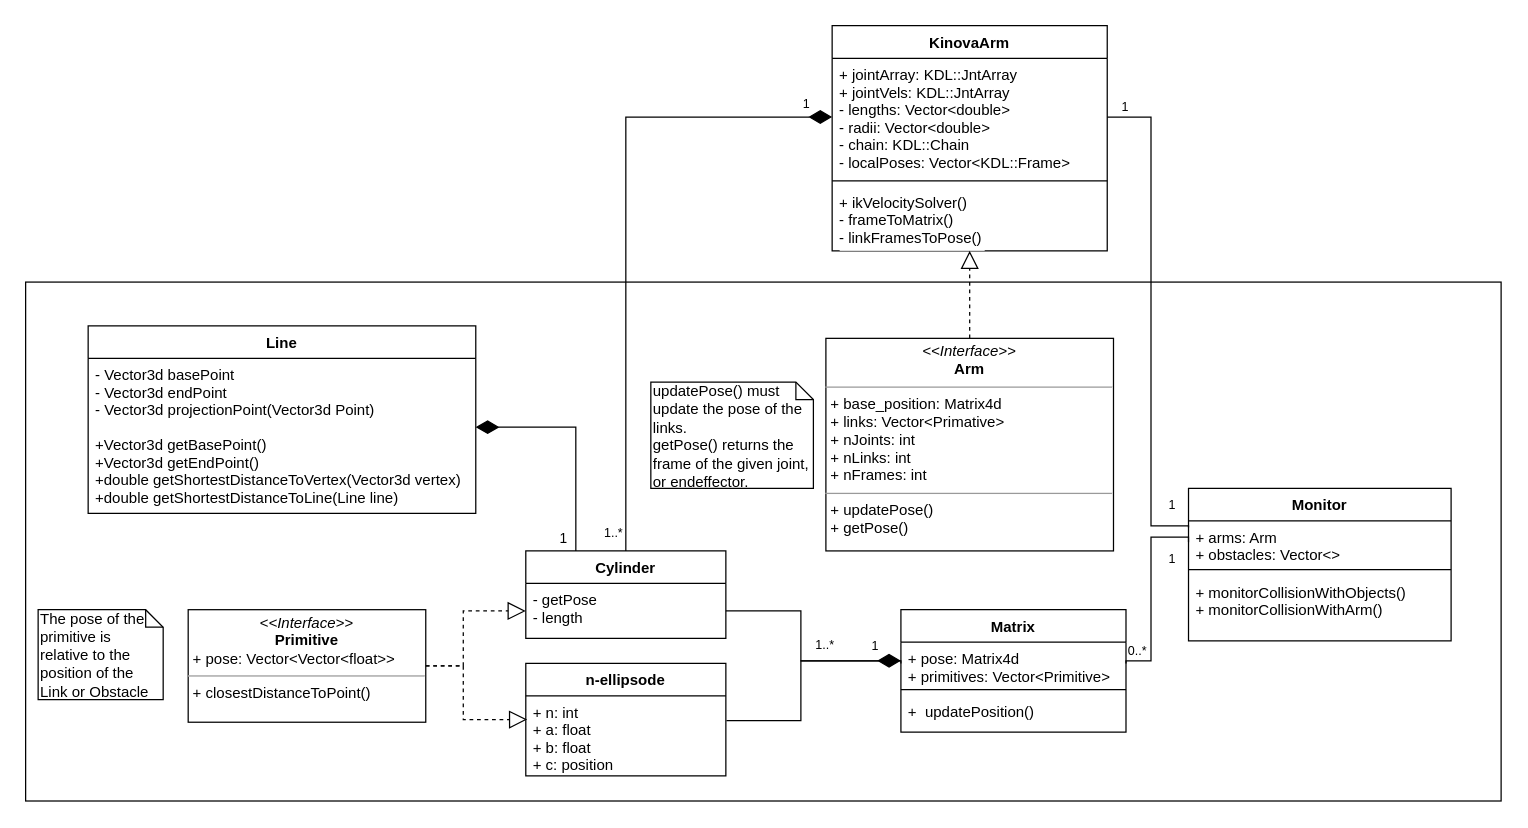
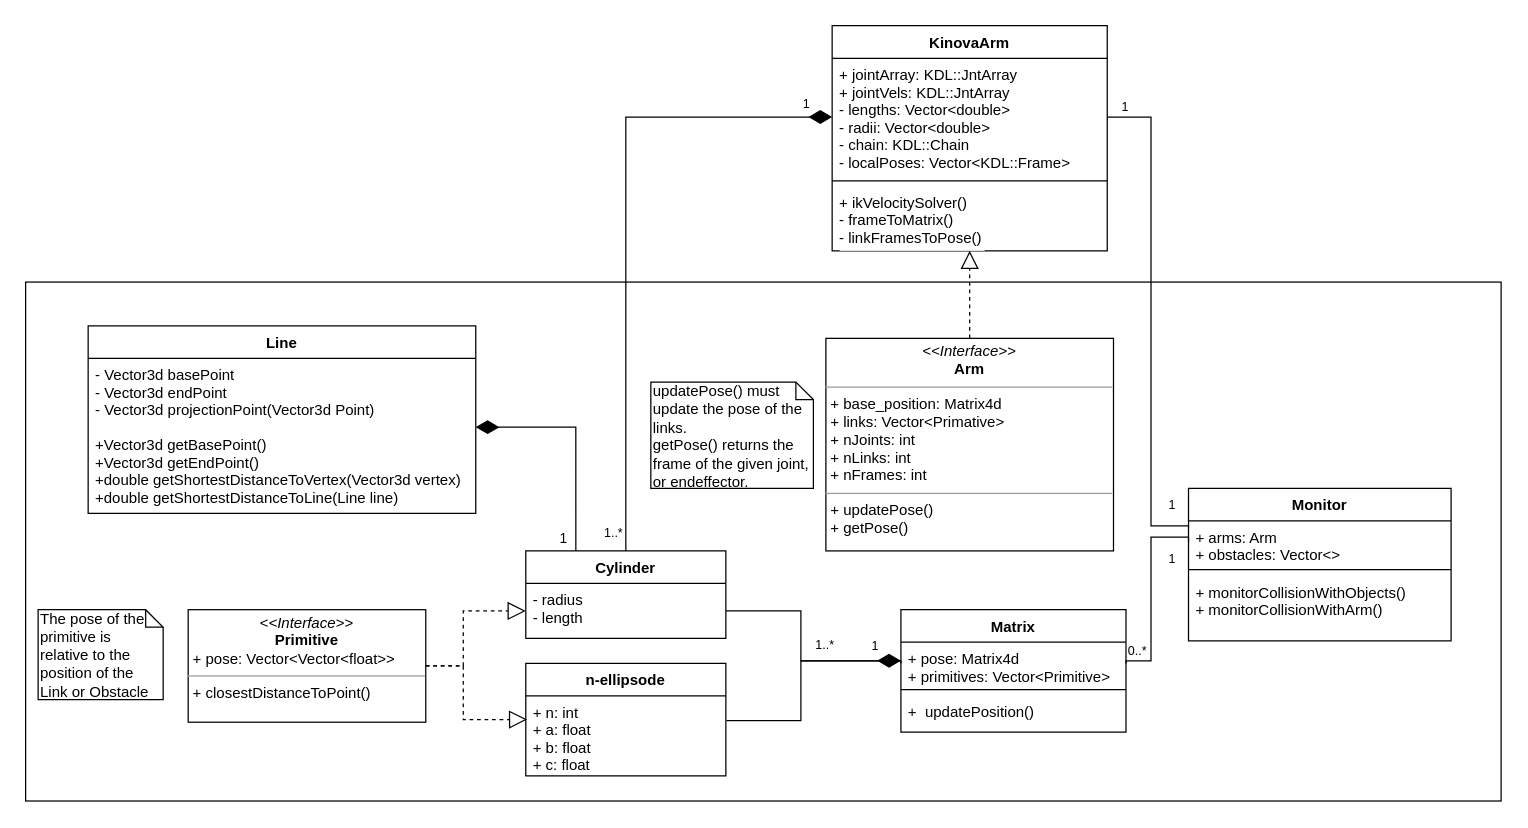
node "- getPose - length": label "- getPose - length" -> "- radius - length"
node "+ n: int + a: float + b: float + c: position": label "+ n: int + a: float + b: float + c: position" -> "+ n: int + a: float + b: float + c: float"
